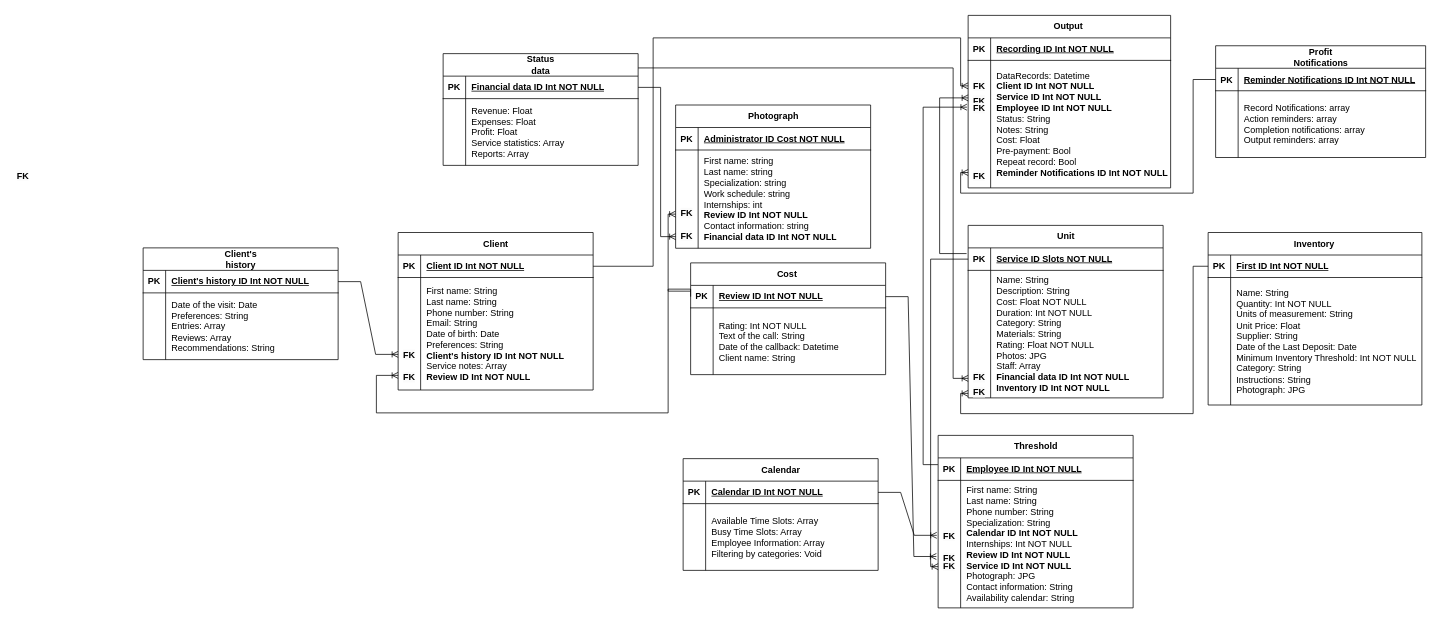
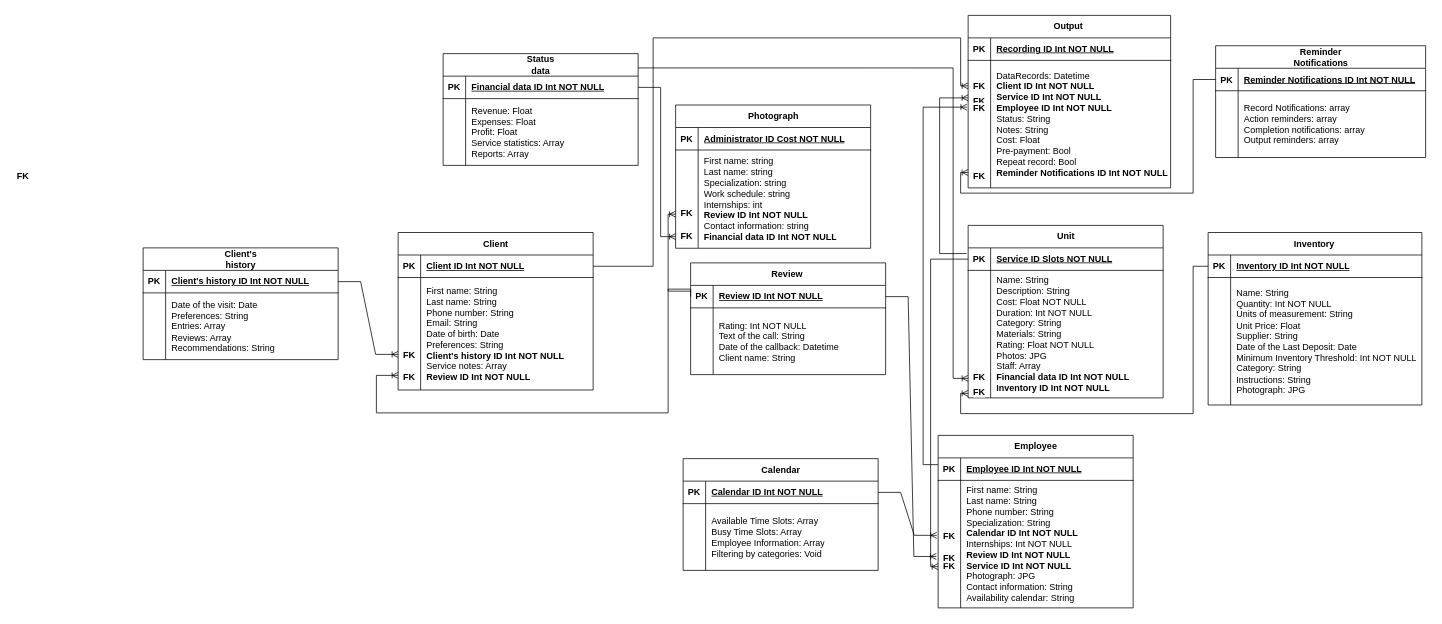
node "Profit Notifications": label "Profit Notifications" -> "Reminder Notifications"
node "First ID Int NOT NULL": label "First ID Int NOT NULL" -> "Inventory ID Int NOT NULL"
node "Cost": label "Cost" -> "Review"
node "Threshold": label "Threshold" -> "Employee"
